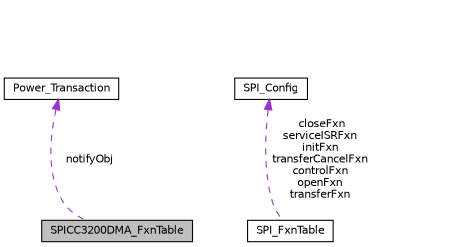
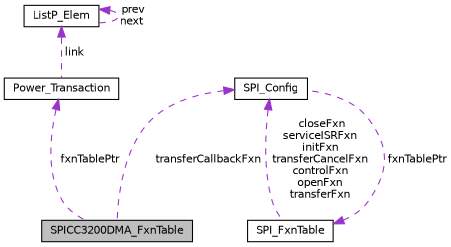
node "ListP_Elem": added
edge "SPICC3200DMA_FxnTable" -> "SPI_Config": added, label "transferCallbackFxn"
edge "SPI_Config" -> "SPI_FxnTable": added, label "fxnTablePtr"
edge "SPICC3200DMA_FxnTable" -> "Power_Transaction": label " notifyObj" -> " fxnTablePtr"
